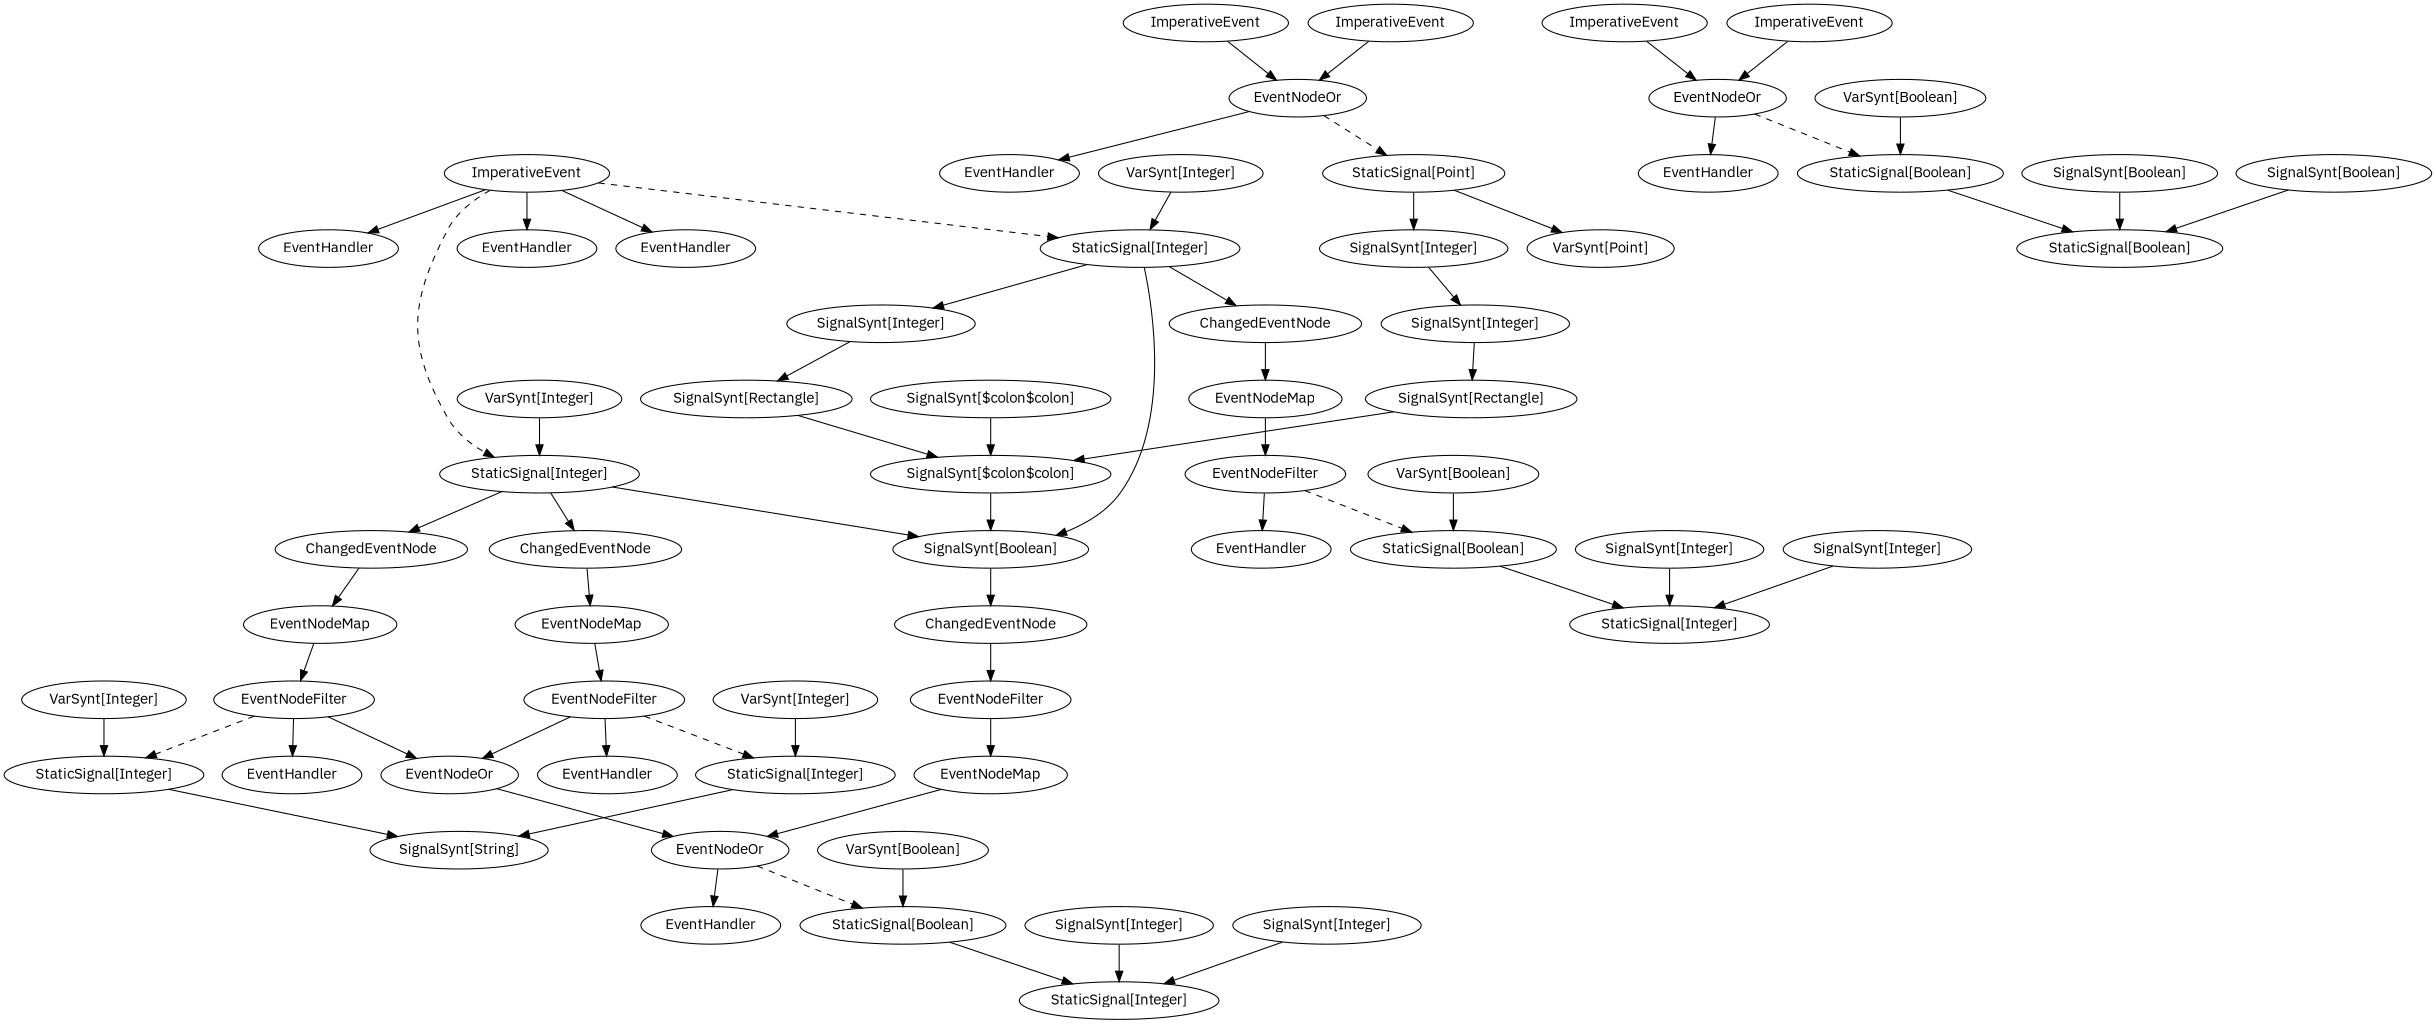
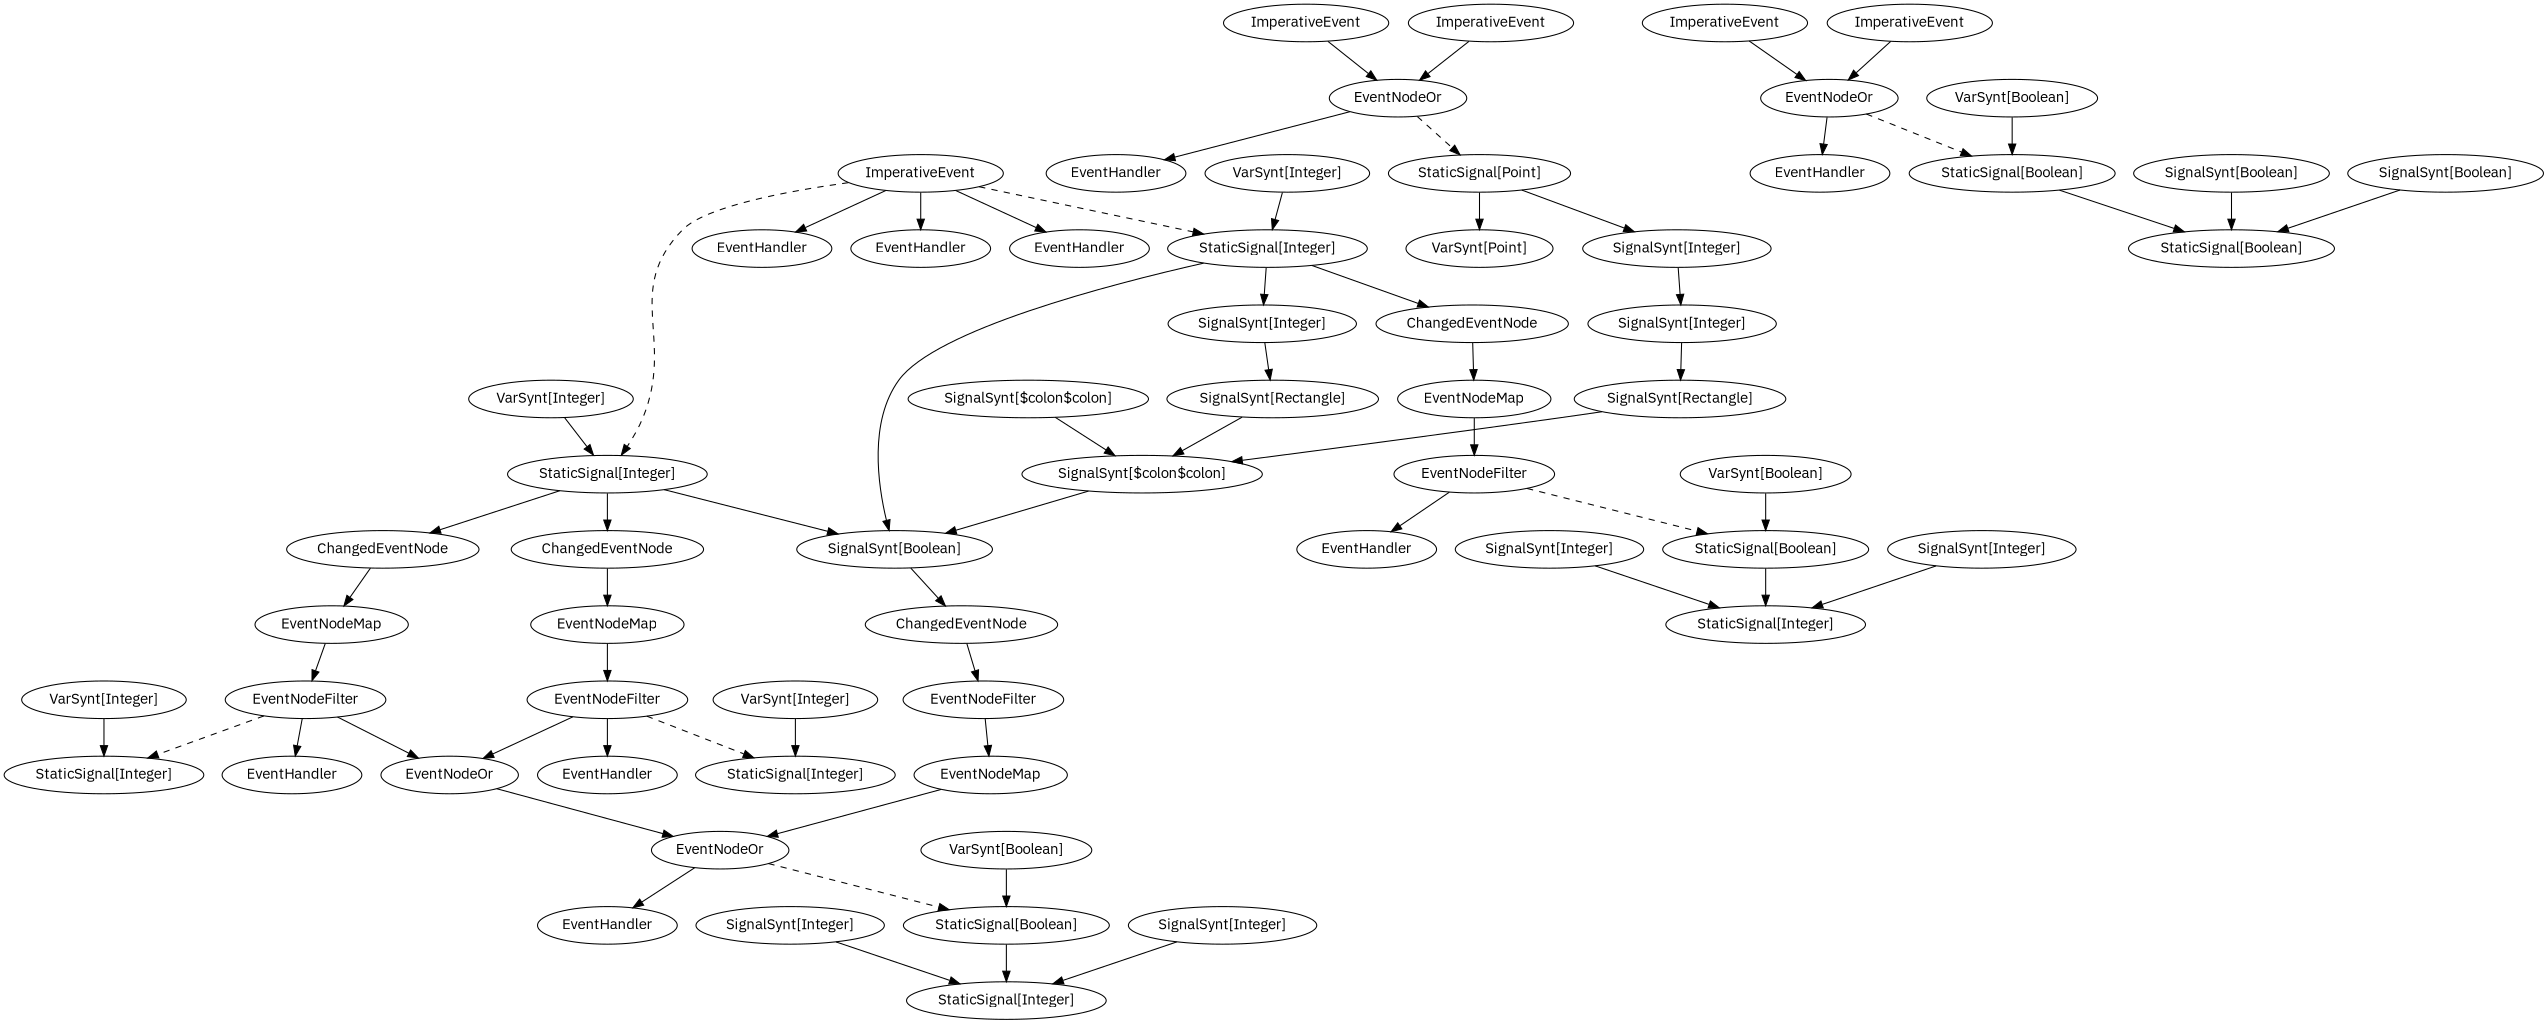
node "SignalSynt[String]": removed
